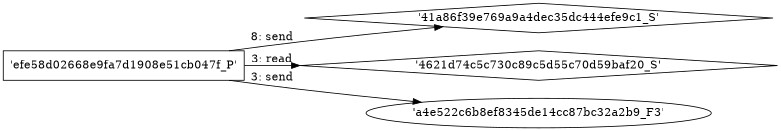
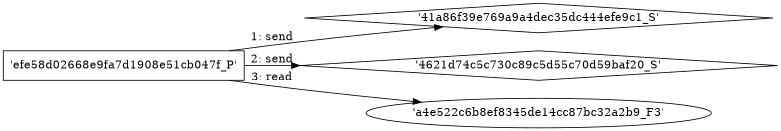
edge "'efe58d02668e9fa7d1908e51cb047f_P'" -> "'41a86f39e769a9a4dec35dc444efe9c1_S'": label "8: send" -> "1: send"
edge "'efe58d02668e9fa7d1908e51cb047f_P'" -> "'4621d74c5c730c89c5d55c70d59baf20_S'": label "3: read" -> "2: send"
edge "'efe58d02668e9fa7d1908e51cb047f_P'" -> "'a4e522c6b8ef8345de14cc87bc32a2b9_F3'": label "3: send" -> "3: read"
